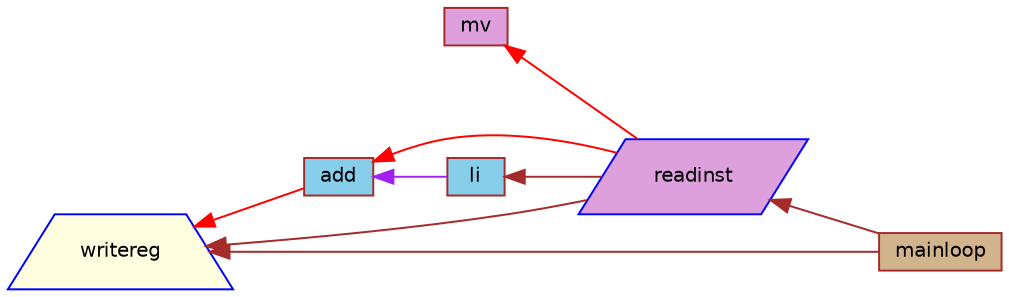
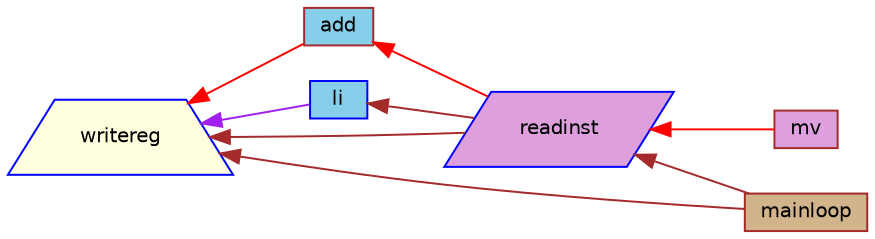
edge "readinst" -> "mv": reversed
edge "li" -> "add": now "li" -> "writereg"
node "li": color brown -> blue
